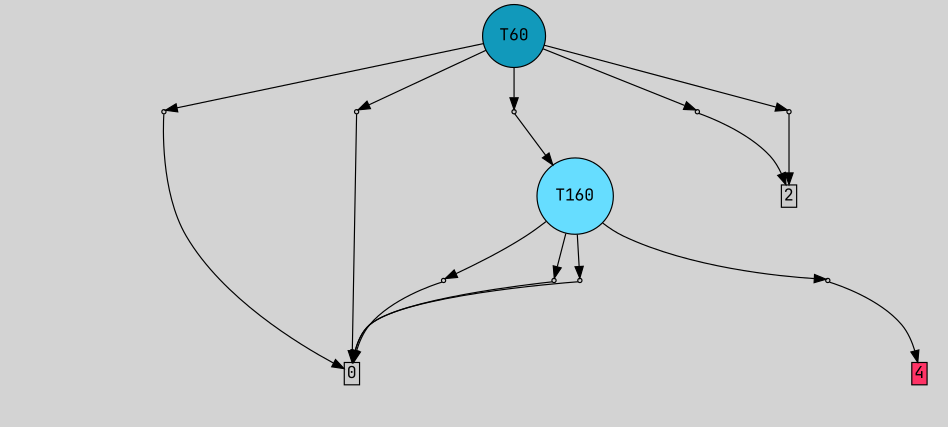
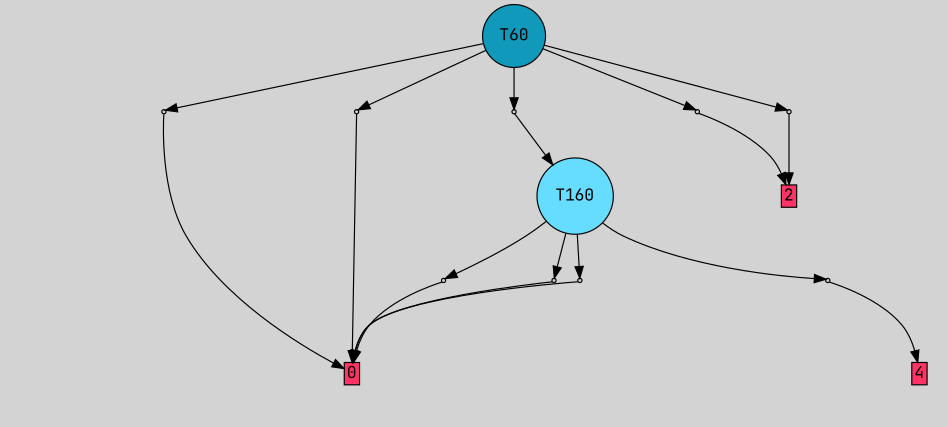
node "2": fillcolor #cccccc -> #ff3366
node "0": fillcolor #cccccc -> #ff3366
